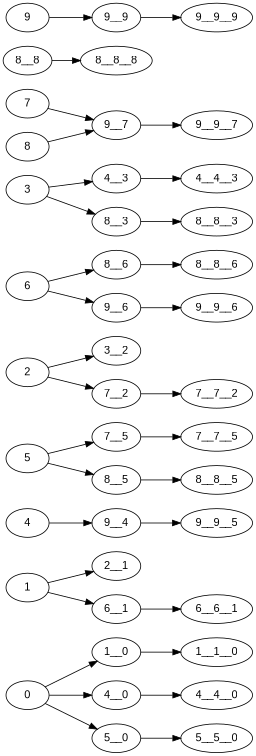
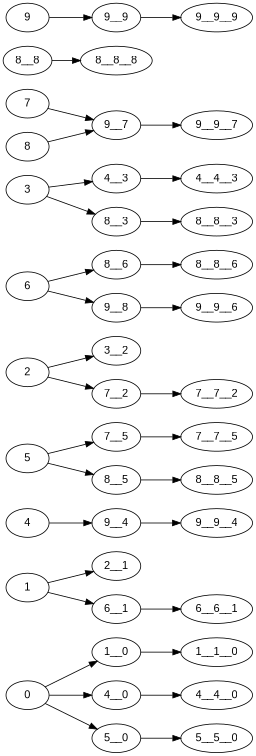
node "9__6": label "9__6" -> "9__8"
node "9__9__5": label "9__9__5" -> "9__9__4"
